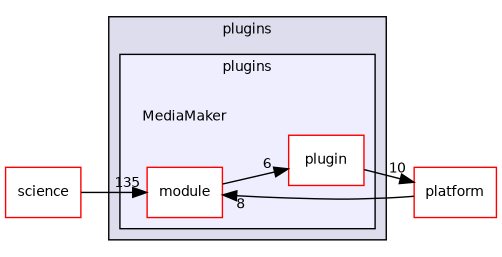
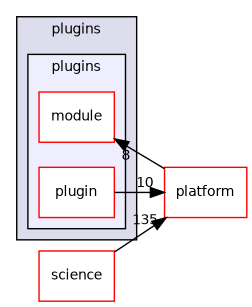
node "MediaMaker": removed
edge "module" -> "plugin": removed
edge "science" -> "module": now "science" -> "platform"
